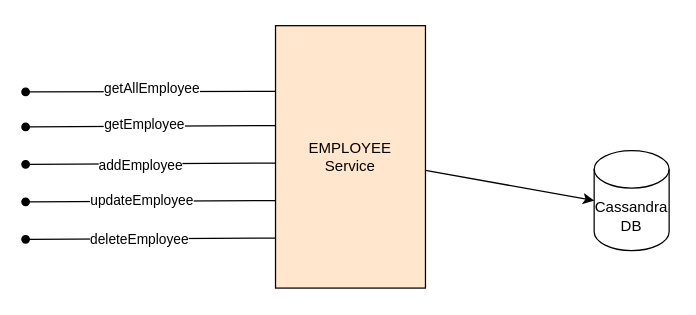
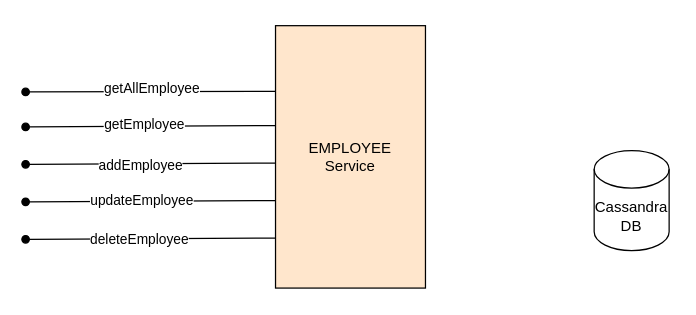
edge "EMPLOYEE Service" -> "Cassandra DB": removed
